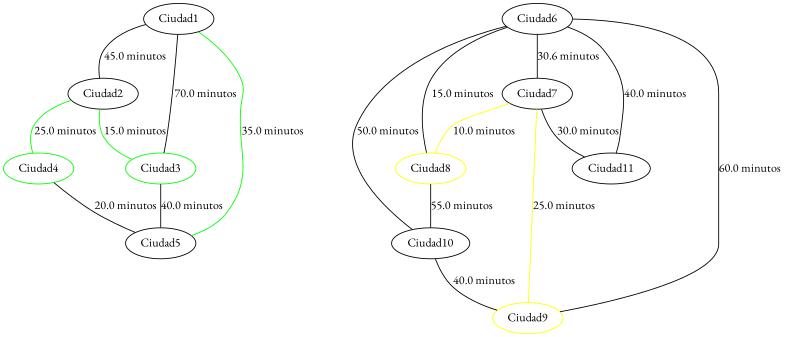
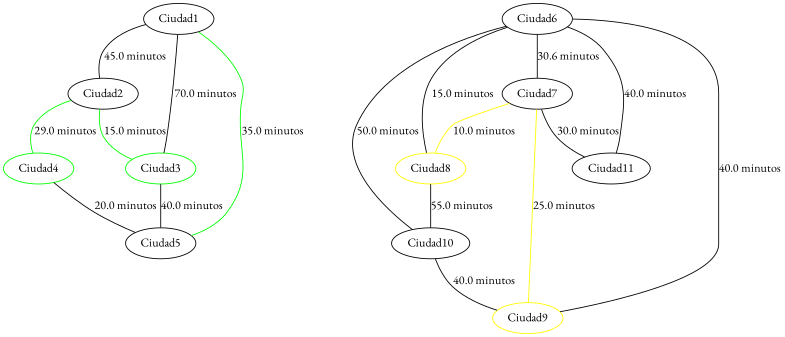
edge "Ciudad2" -- "Ciudad4": label "25.0 minutos" -> "29.0 minutos"
edge "Ciudad6" -- "Ciudad9": label "60.0 minutos" -> "40.0 minutos"
